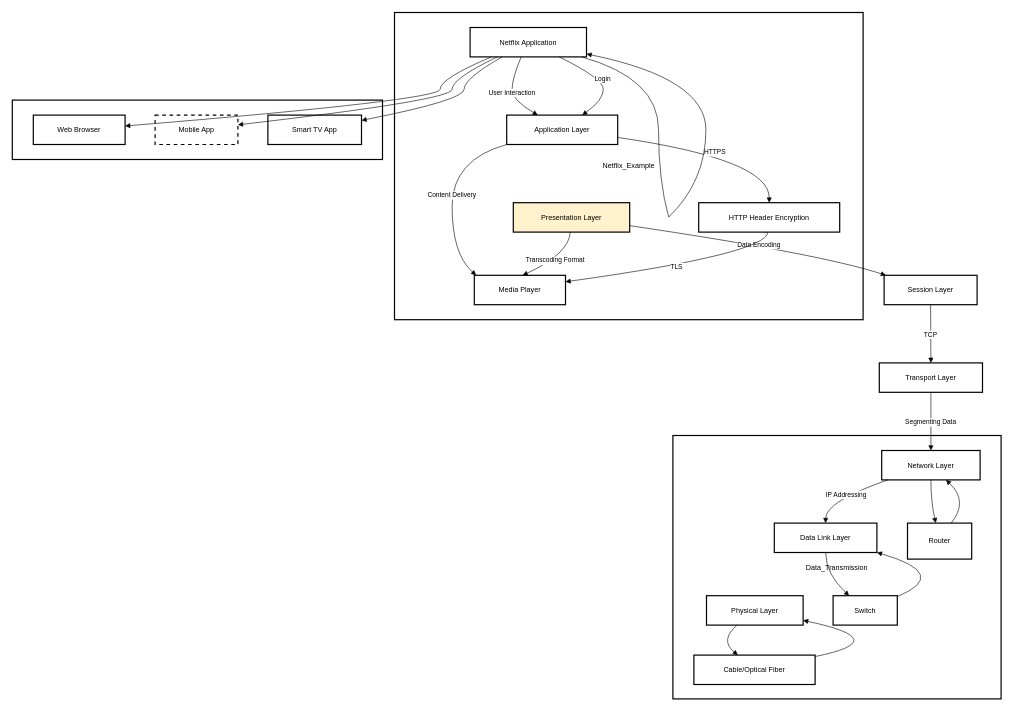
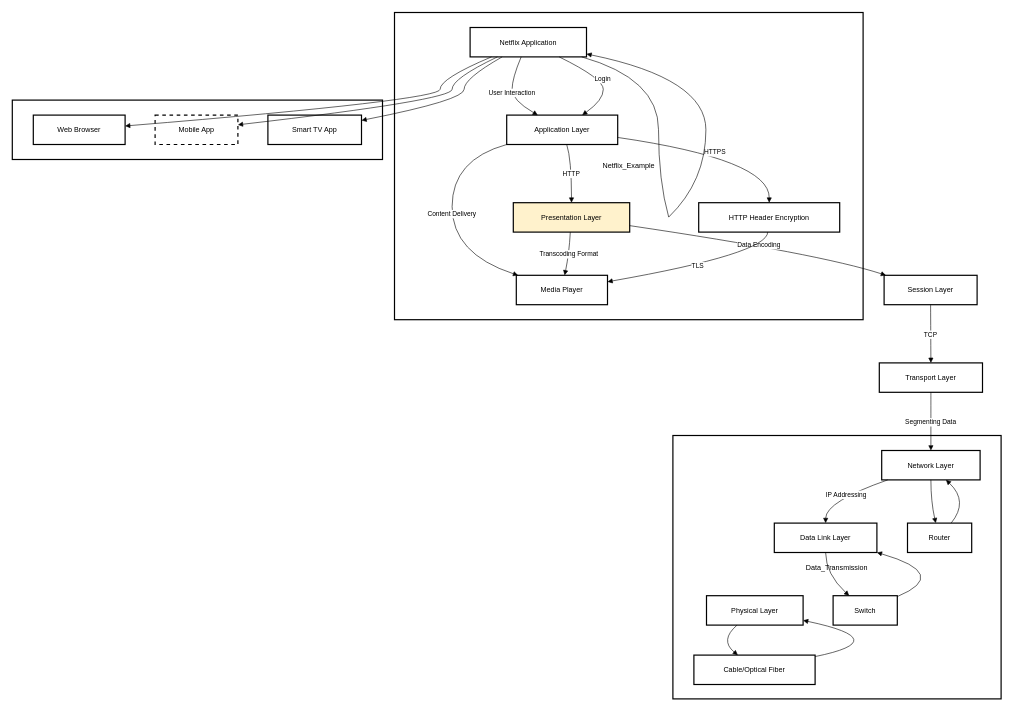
edge "Application Layer" -> "Presentation Layer": added, label "HTTP"
node "Media Player": moved (520, 290) -> (562, 290)
node "Router": size 64x36 -> 64x29
